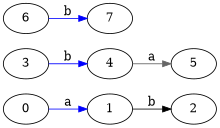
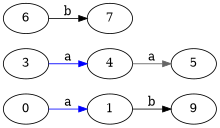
edge "6" -> "7": color blue -> black
edge "3" -> "4": label "b" -> "a"
node "2": label "2" -> "9"
